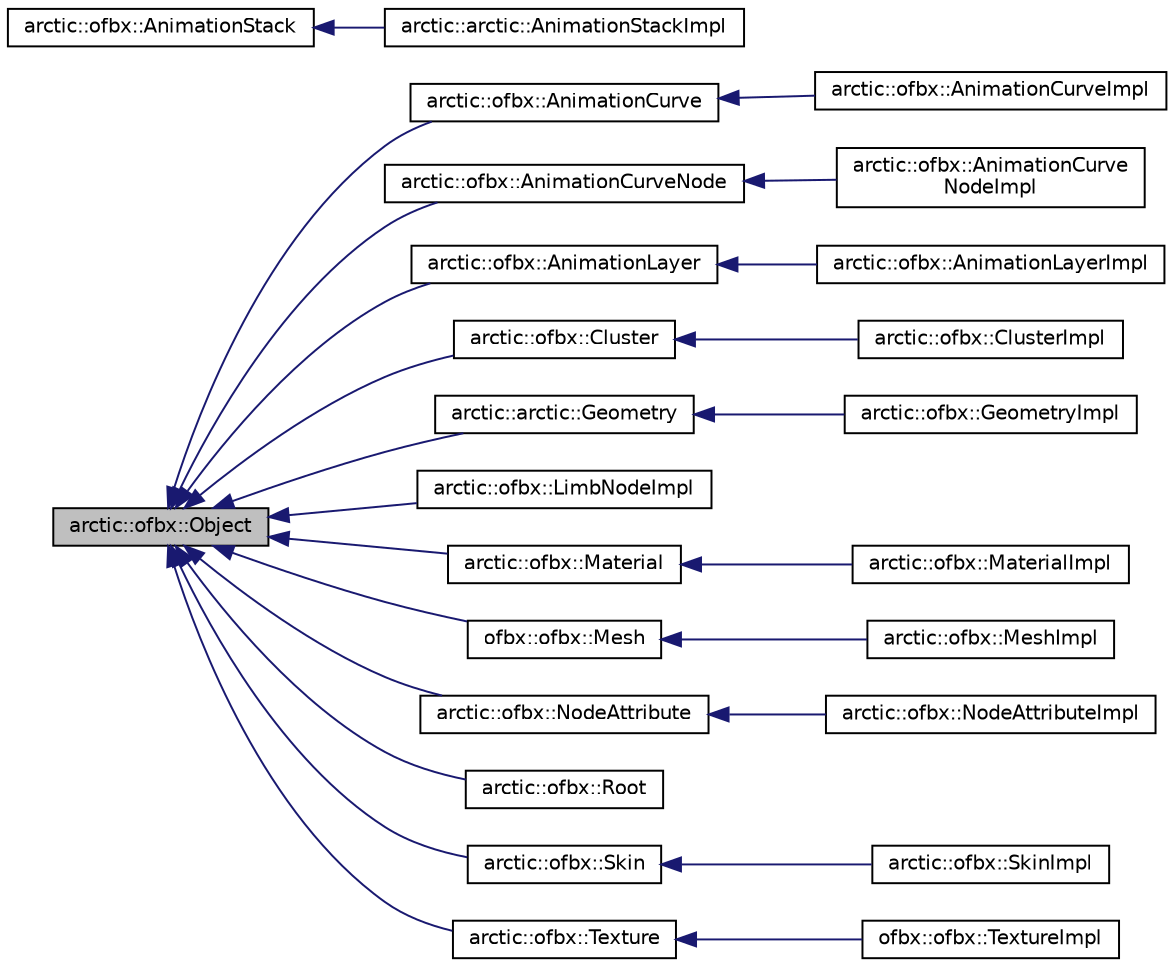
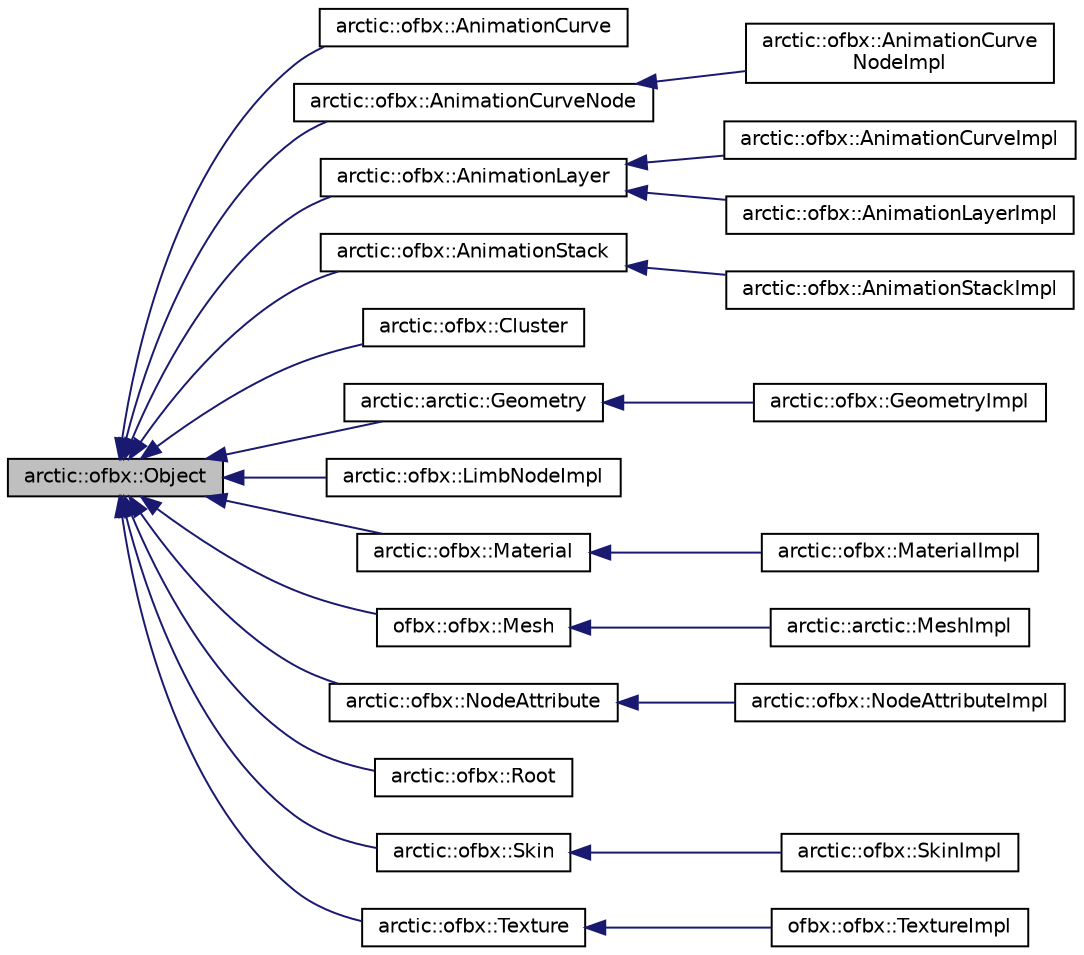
node "arctic::arctic::AnimationStackImpl": label "arctic::arctic::AnimationStackImpl" -> "arctic::ofbx::AnimationStackImpl"
edge "arctic::ofbx::AnimationCurveImpl" -> "arctic::ofbx::AnimationCurve": now "arctic::ofbx::AnimationCurveImpl" -> "arctic::ofbx::AnimationLayer"
node "arctic::ofbx::ClusterImpl": removed
edge "arctic::ofbx::AnimationStack" -> "arctic::ofbx::Object": added
node "arctic::ofbx::MeshImpl": label "arctic::ofbx::MeshImpl" -> "arctic::arctic::MeshImpl"
